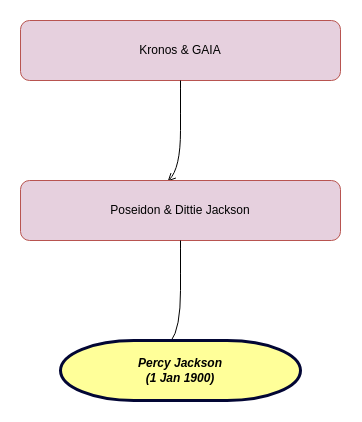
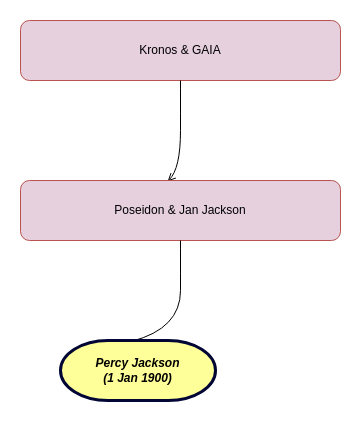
node "Poseidon & Dittie Jackson": label "Poseidon & Dittie Jackson" -> "Poseidon & Jan Jackson"
node "Percy Jackson (1 Jan 1900)": size 240x60 -> 155x60
